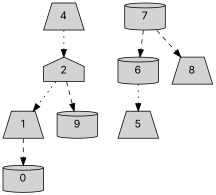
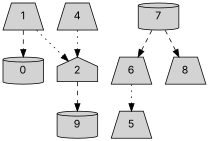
node "6": shape cylinder -> trapezium
edge "2" -> "1": reversed
